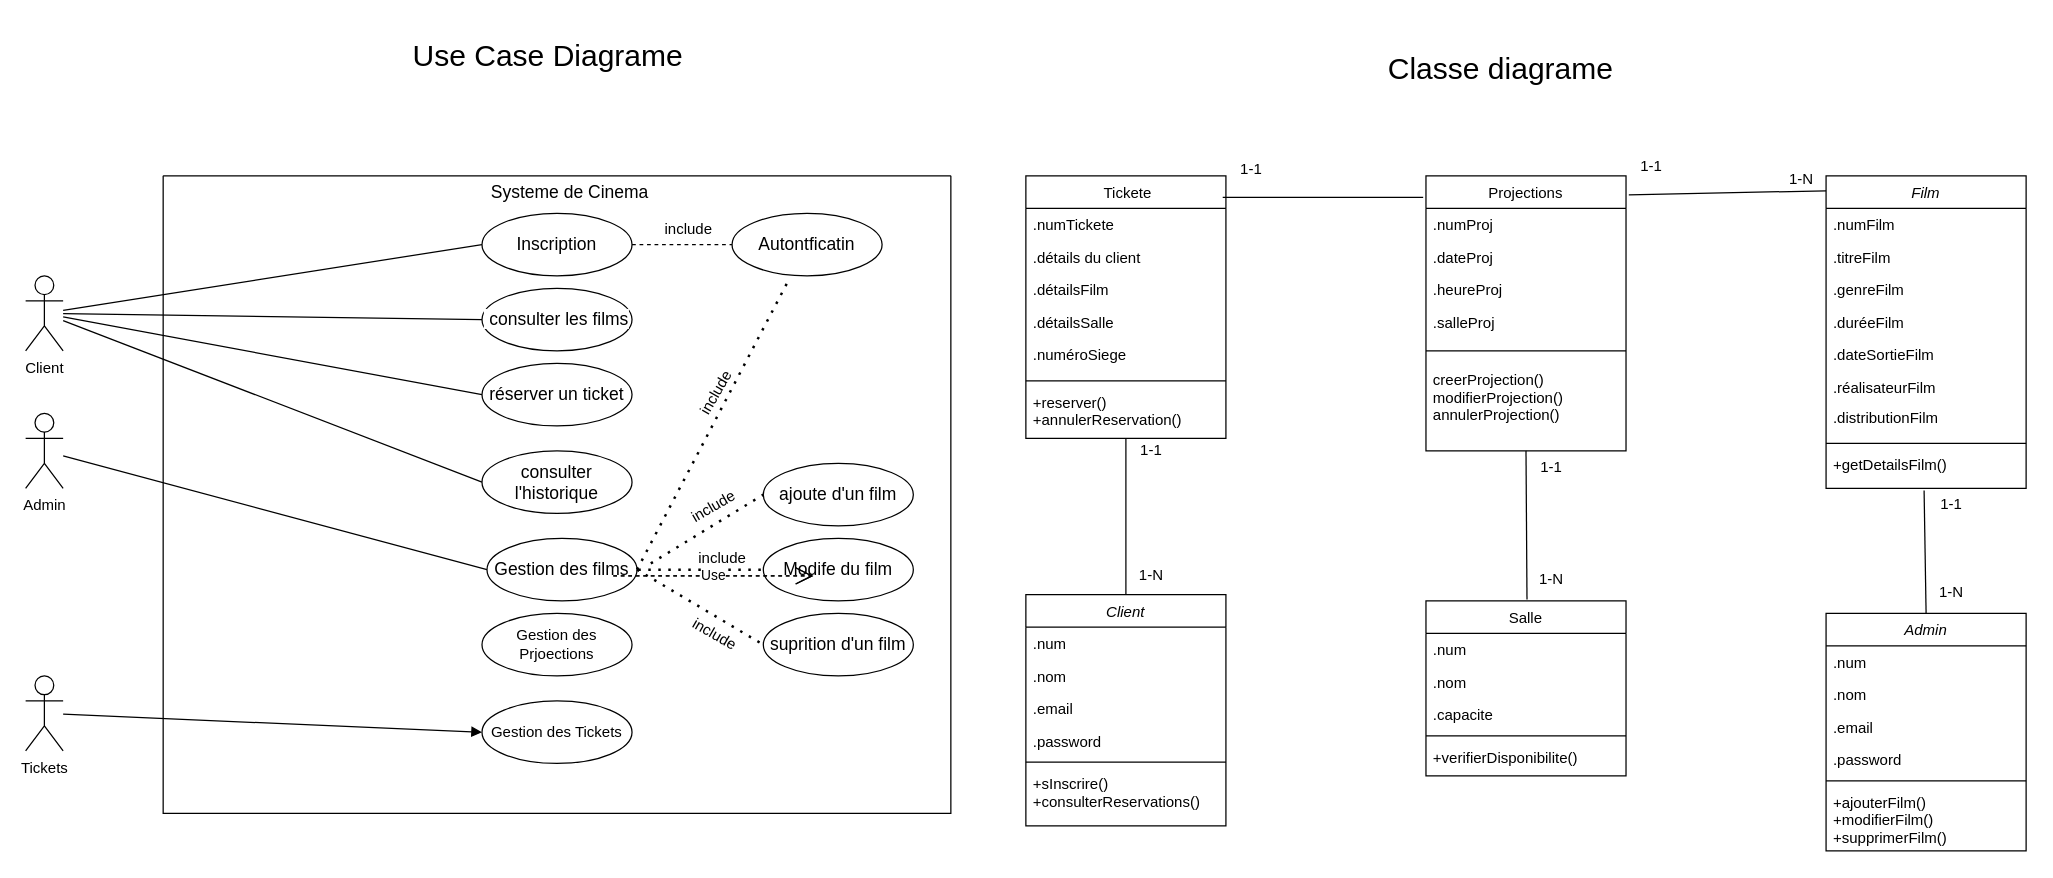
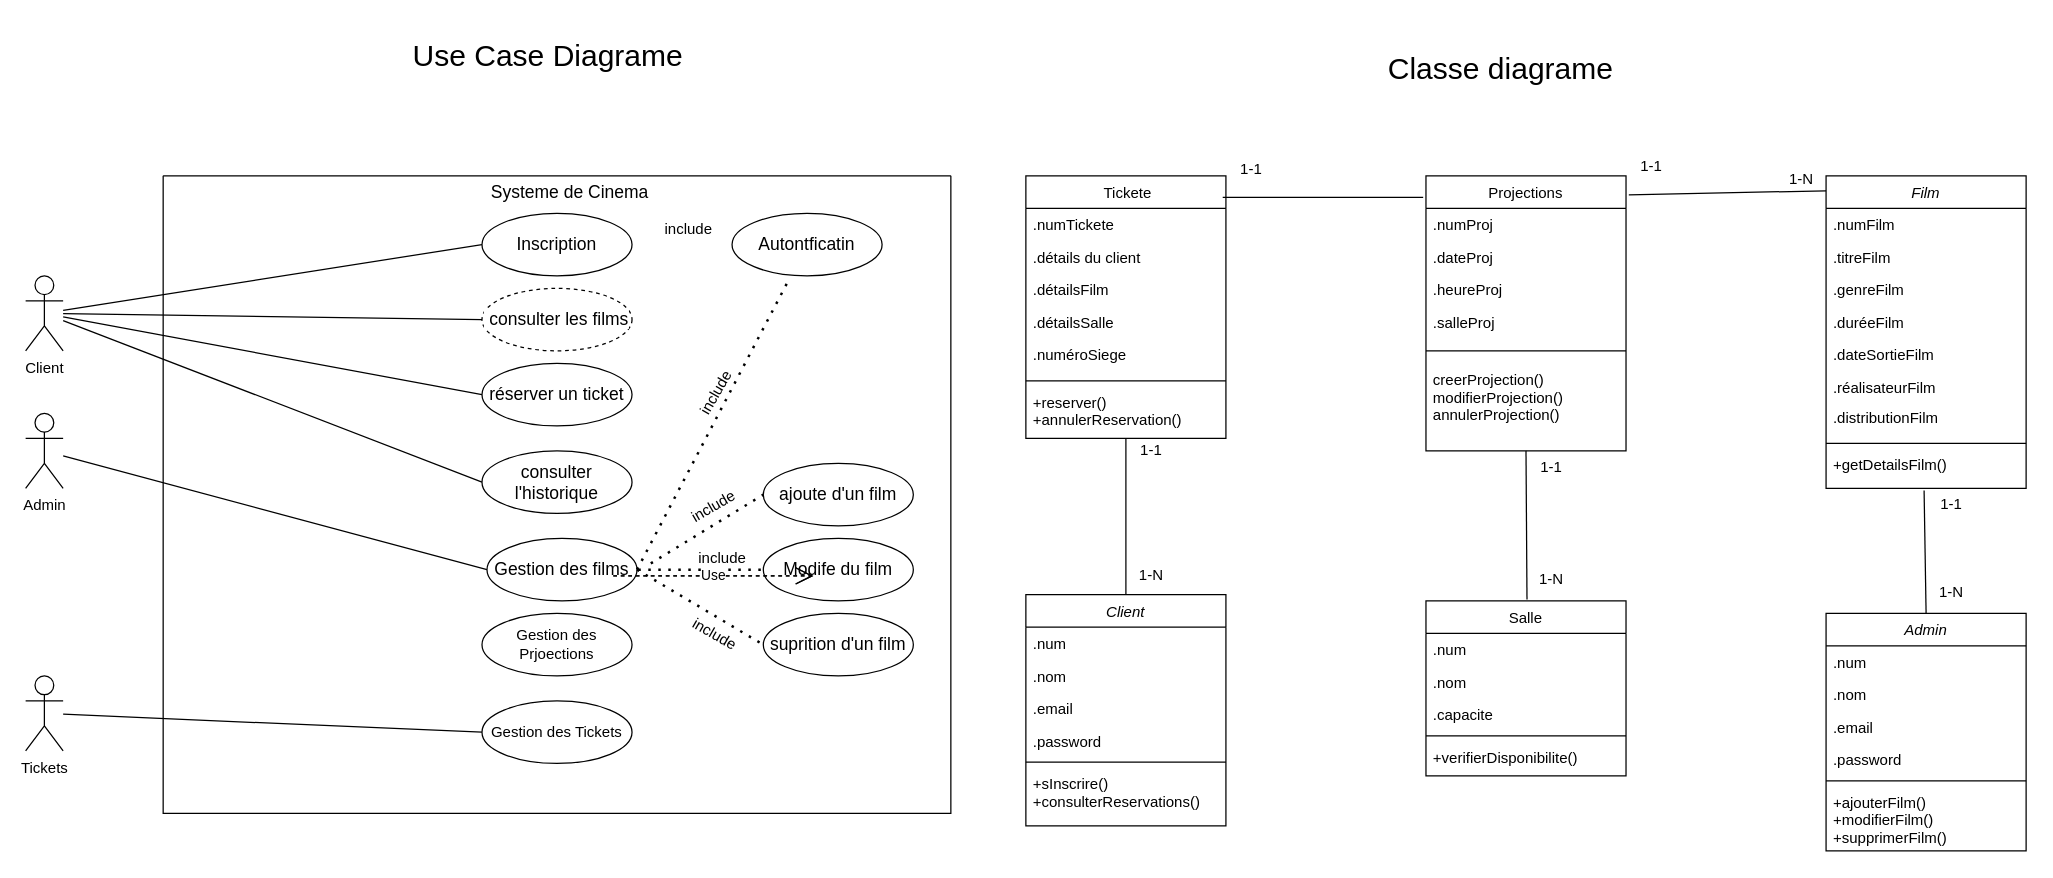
edge "Inscription" -- "Autontficatin": removed
node "consulter les films": style solid -> dashed
edge "Tickets" -> "Gestion des Tickets": arrowhead block -> none
